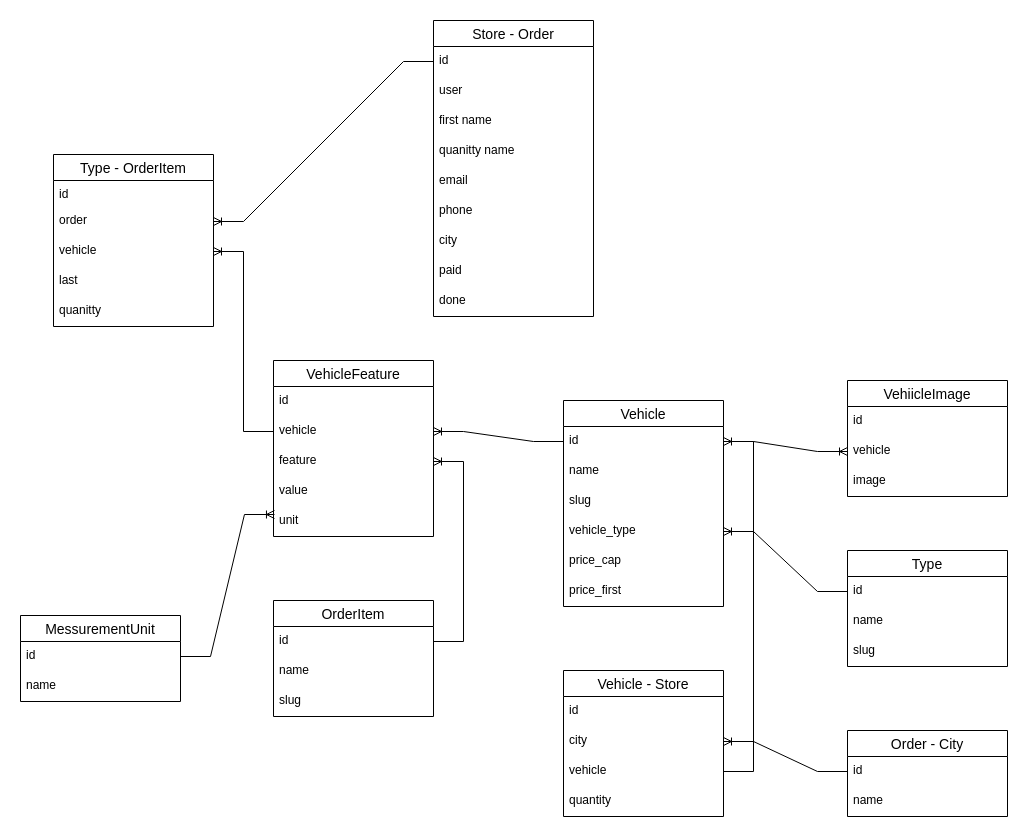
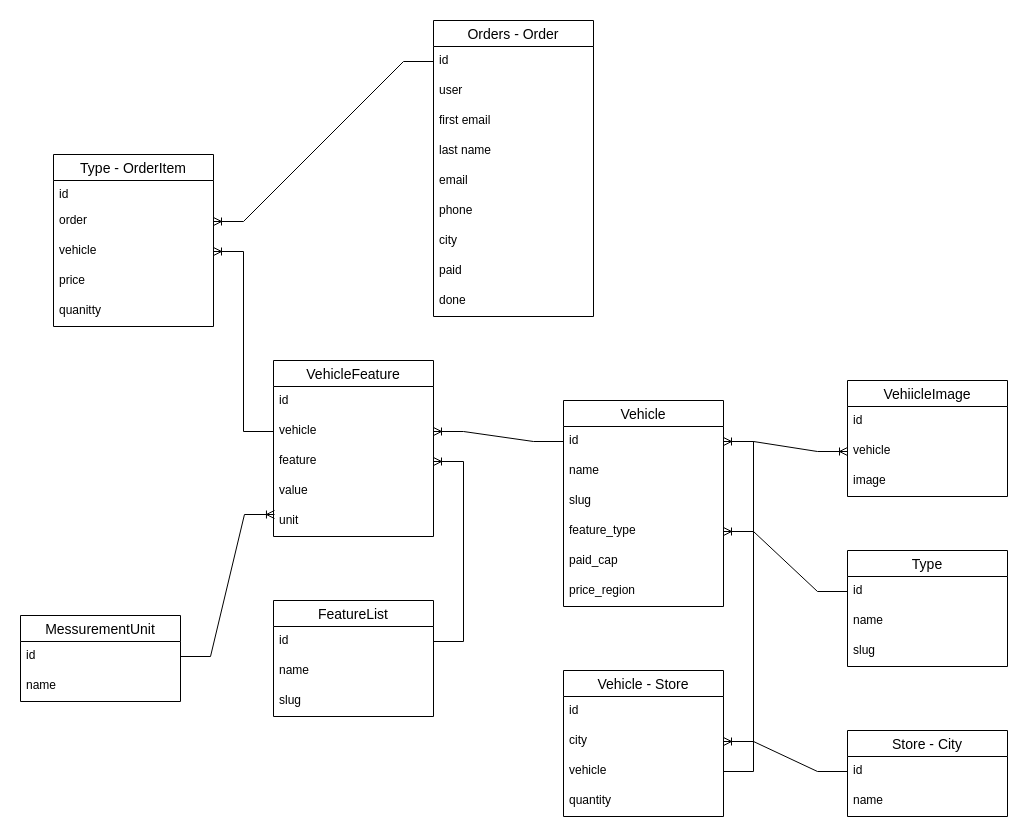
node "Store - Order": label "Store - Order" -> "Orders - Order"
node "first name": label "first name" -> "first email"
node "quanitty name": label "quanitty name" -> "last name"
node "last": label "last" -> "price"
node "vehicle_type": label "vehicle_type" -> "feature_type"
node "price_cap": label "price_cap" -> "paid_cap"
node "price_first": label "price_first" -> "price_region"
node "OrderItem": label "OrderItem" -> "FeatureList"
node "Order - City": label "Order - City" -> "Store - City"
